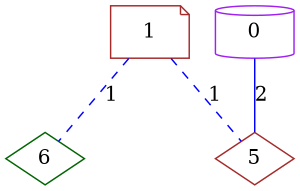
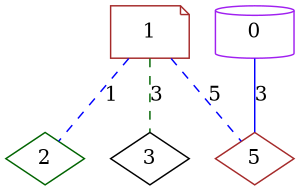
edge "1" -- "5": label "1" -> "5"
edge "0" -- "5": label "2" -> "3"
node "6": label "6" -> "2"
node "3": added
